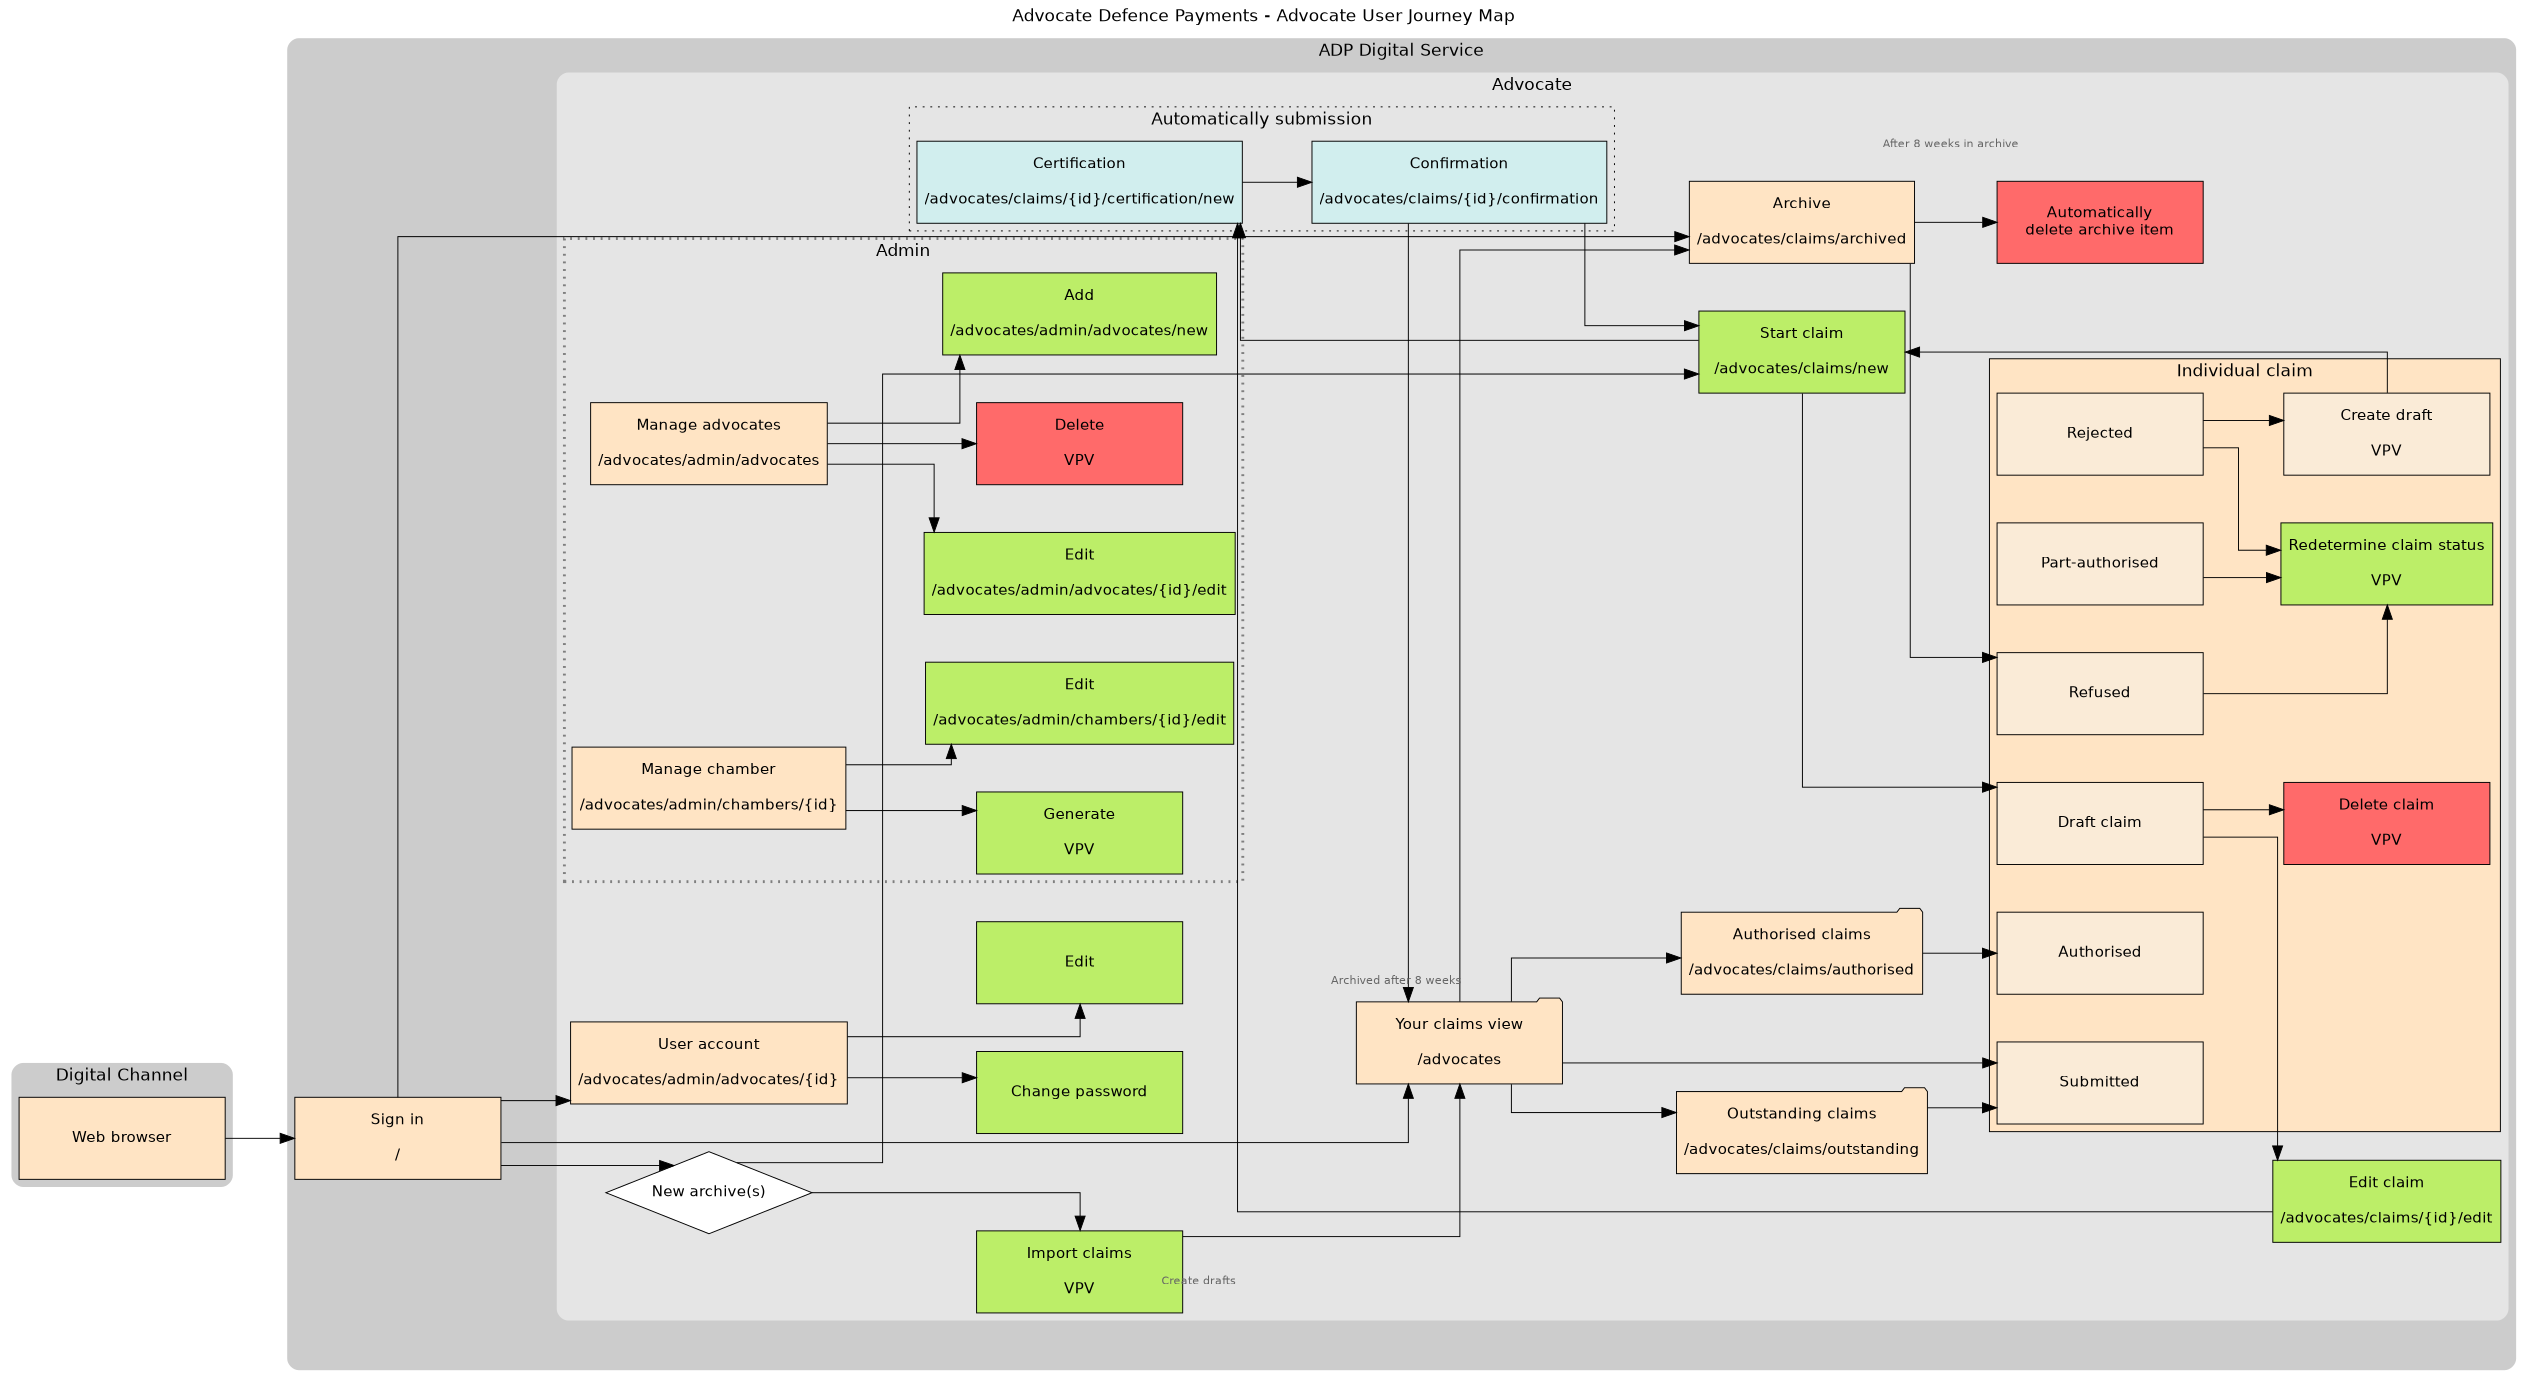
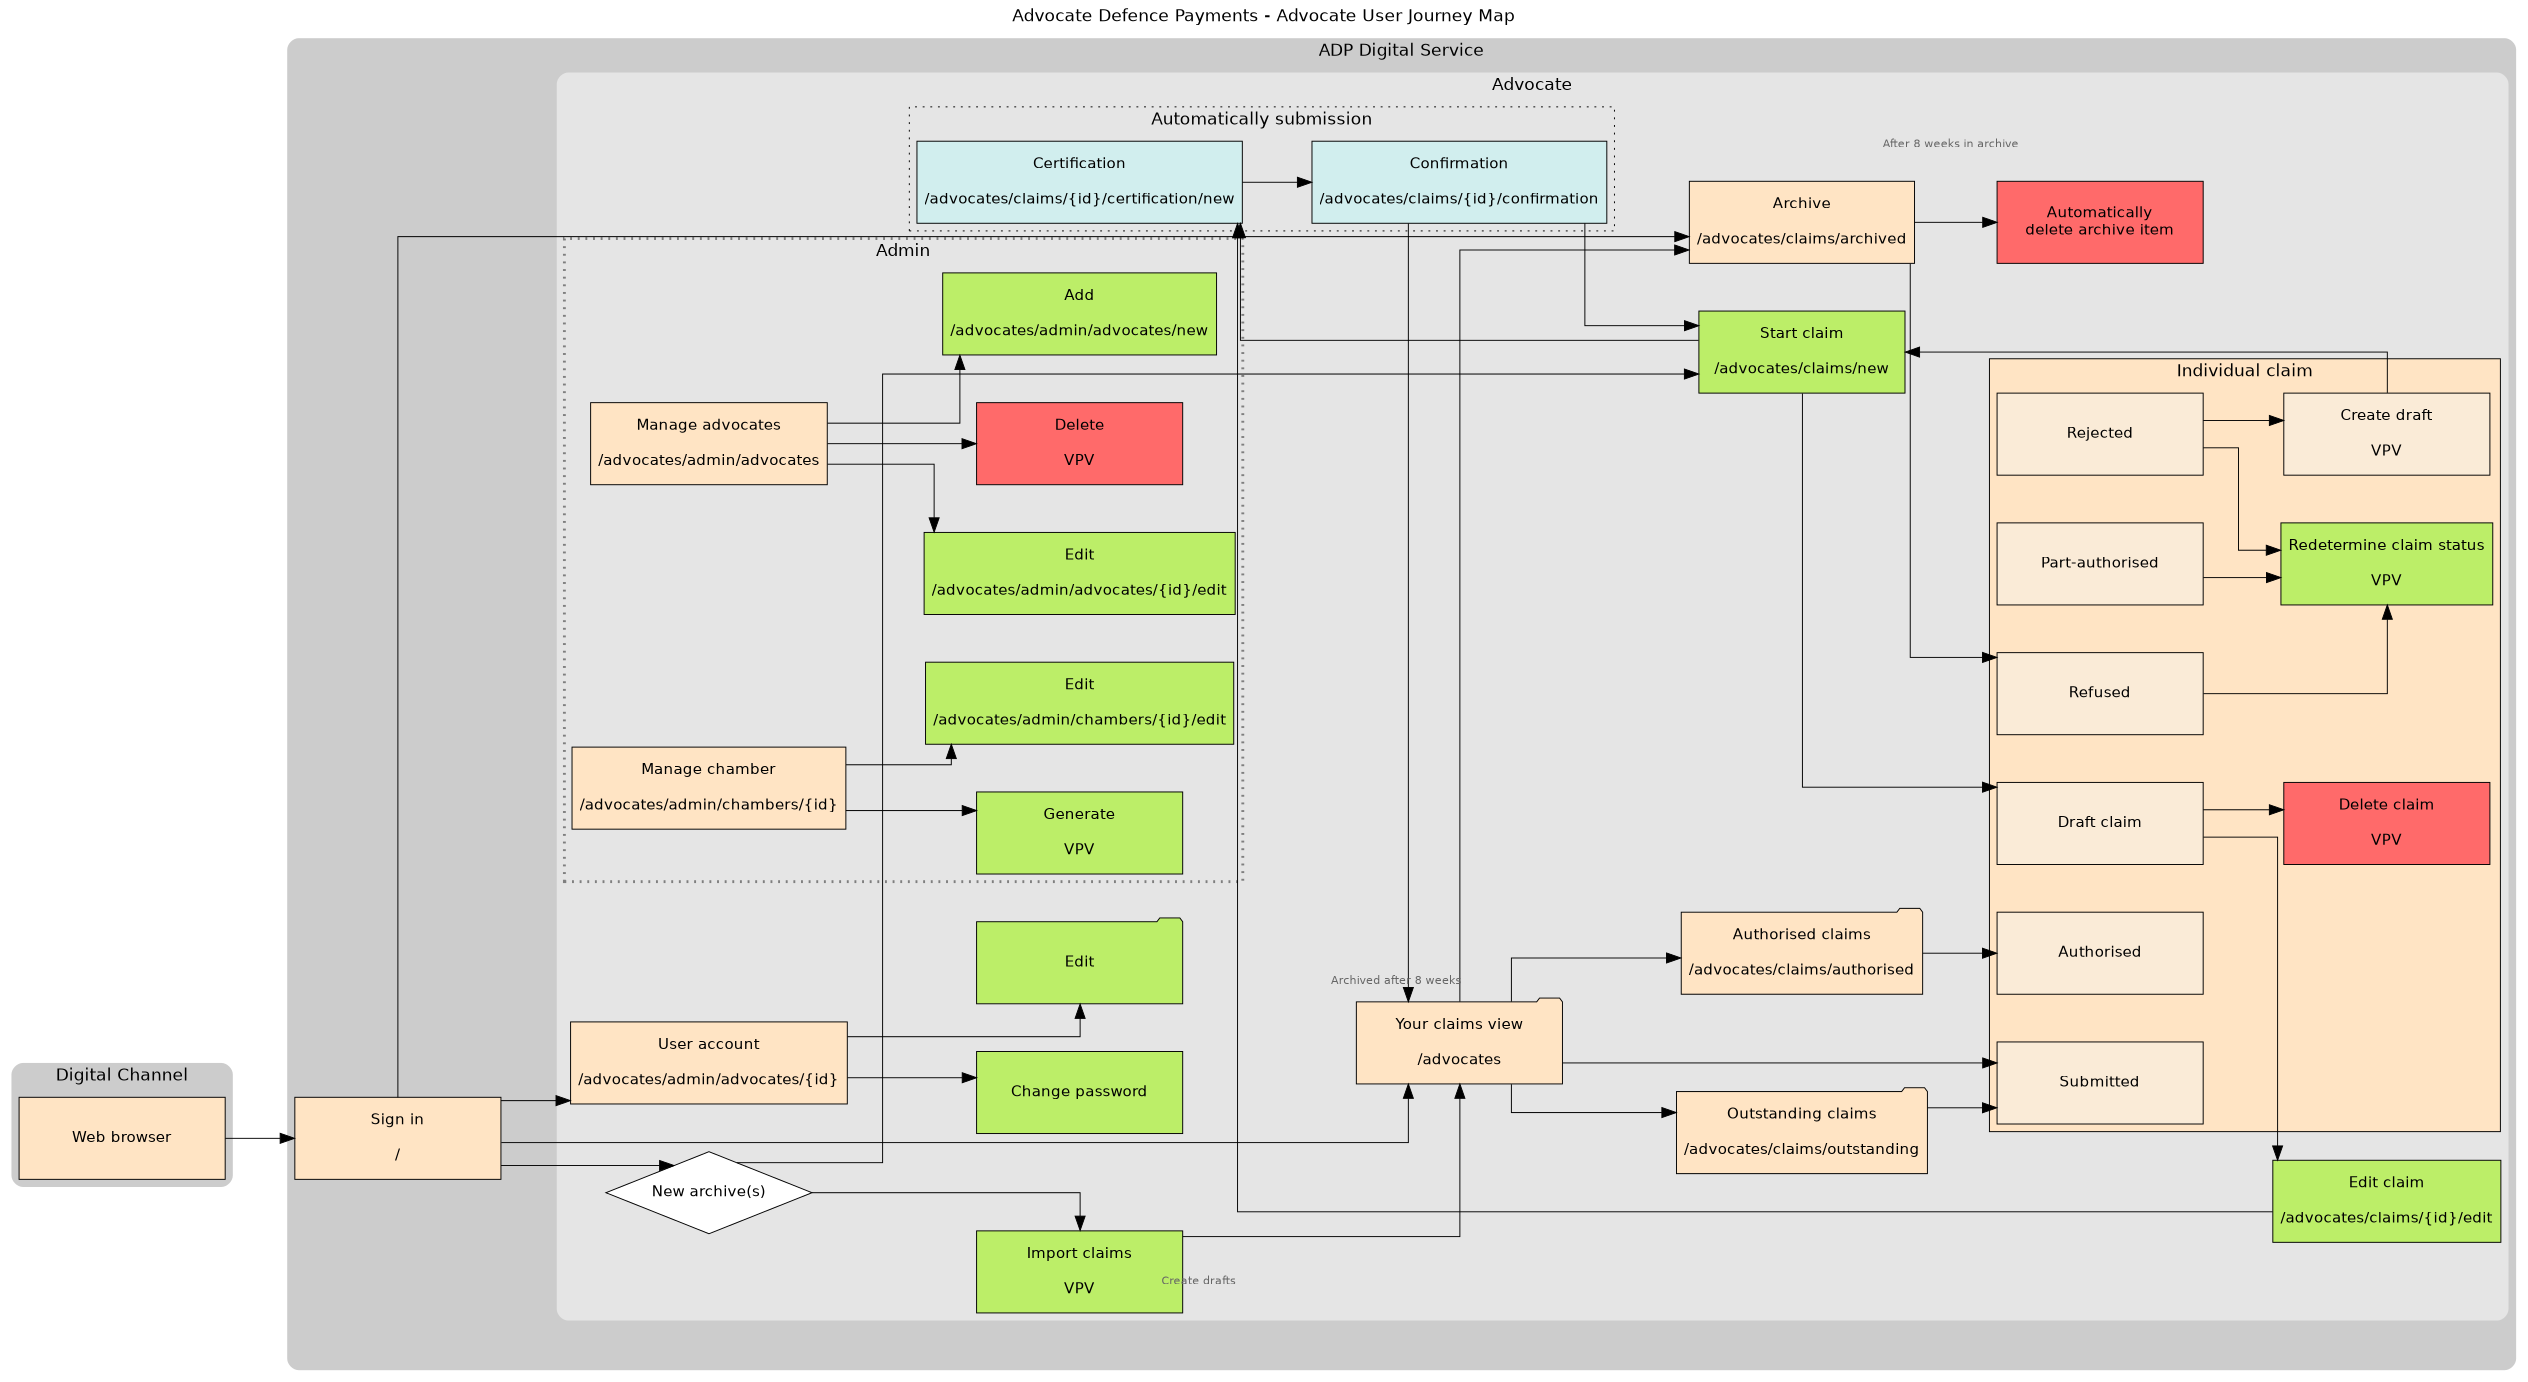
node "Edit": shape box -> folder
